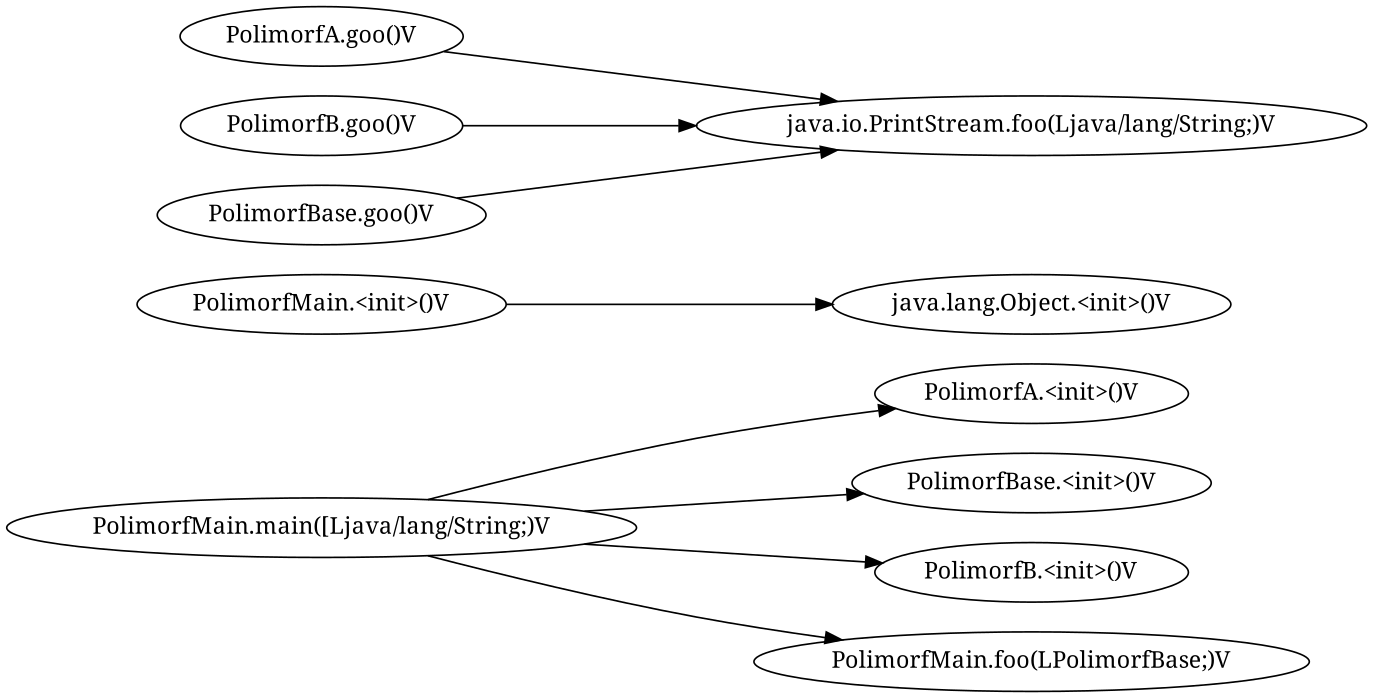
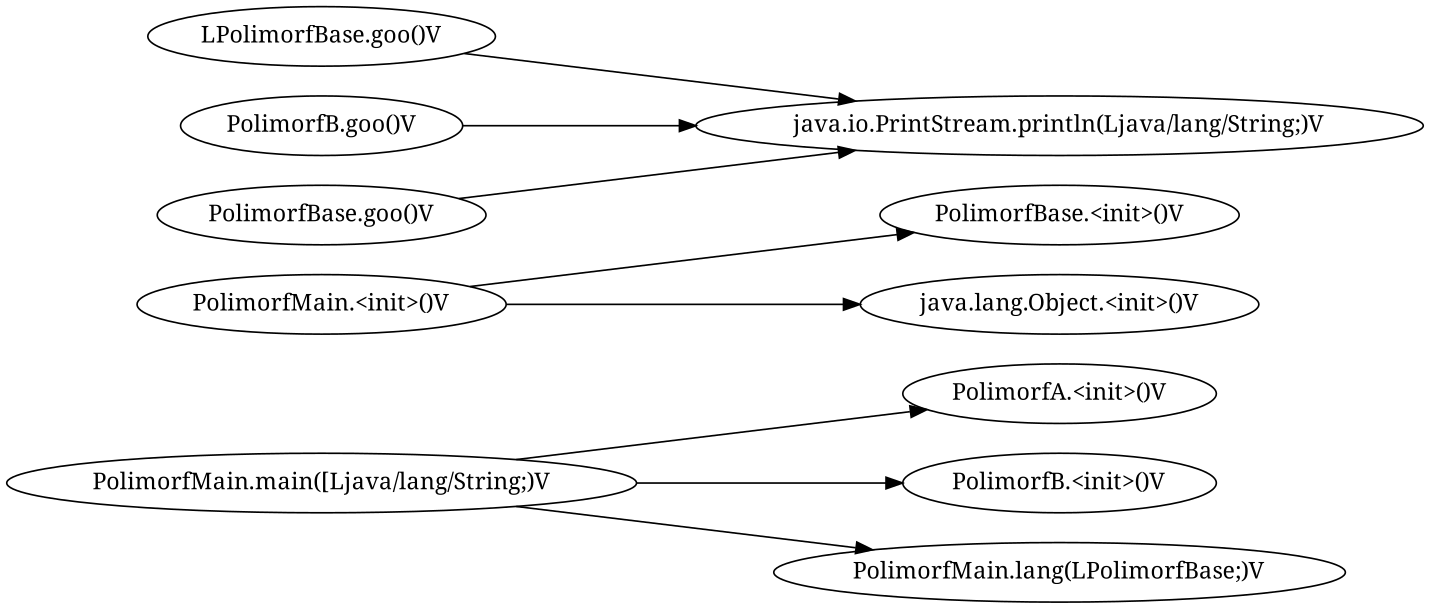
node "PolimorfA.goo()V": label "PolimorfA.goo()V" -> "LPolimorfBase.goo()V"
node "java.io.PrintStream.foo(Ljava/lang/String;)V": label "java.io.PrintStream.foo(Ljava/lang/String;)V" -> "java.io.PrintStream.println(Ljava/lang/String;)V"
edge "PolimorfMain.main([Ljava/lang/String;)V" -> "PolimorfBase.<init>()V": now "PolimorfMain.<init>()V" -> "PolimorfBase.<init>()V"
node "PolimorfMain.foo(LPolimorfBase;)V": label "PolimorfMain.foo(LPolimorfBase;)V" -> "PolimorfMain.lang(LPolimorfBase;)V"
